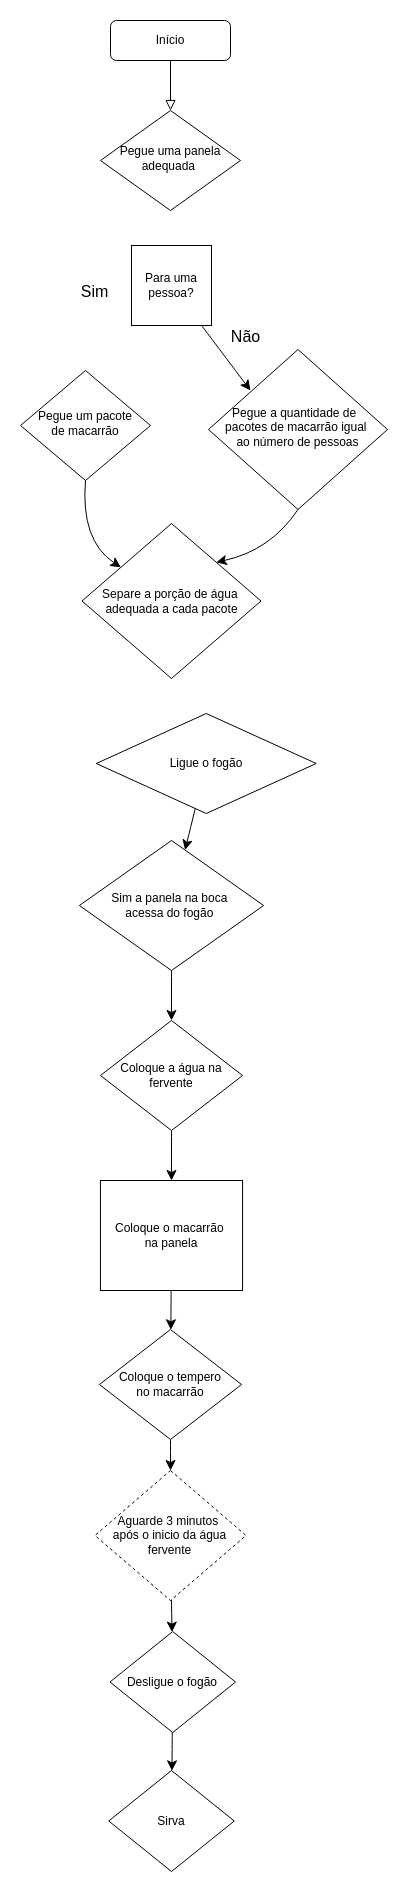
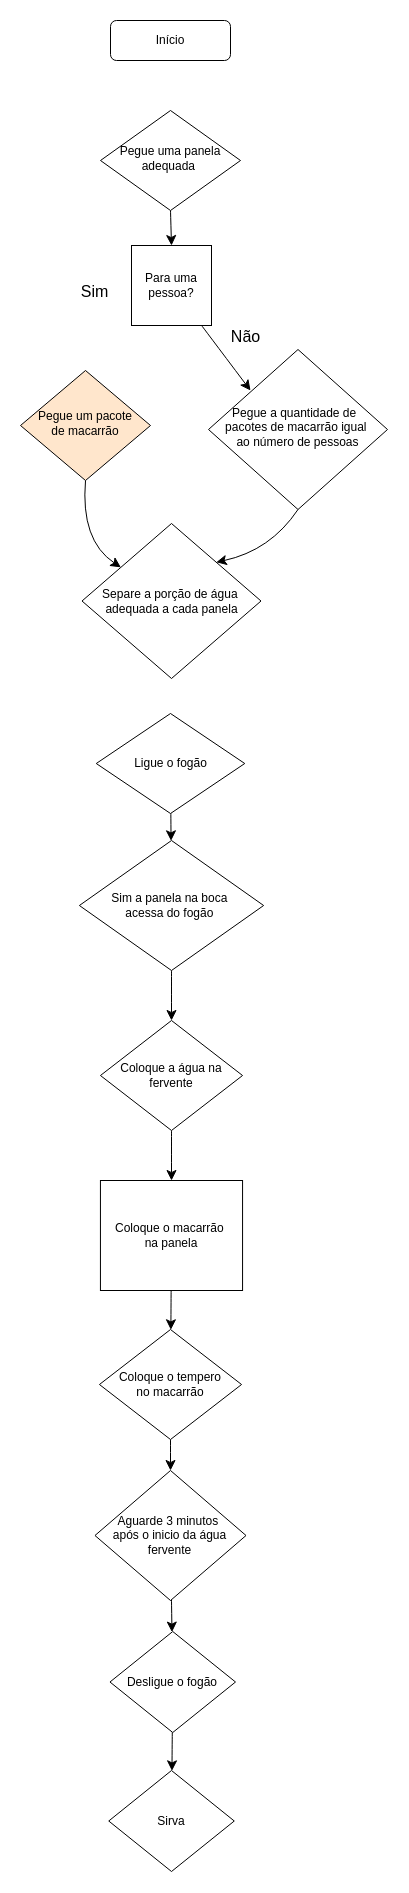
edge "Início" -> "Pegue uma panela adequada": removed
edge "Pegue uma panela adequada" -> "Para uma pessoa?": added
node "Pegue um pacote de macarrão": fillcolor #ffffff -> #ffe6cc
node "Separe a porção de água adequada a cada pacote": label "Separe a porção de água adequada a cada pacote" -> "Separe a porção de água adequada a cada panela"
node "Ligue o fogão": size 220x100 -> 149x100
node "Aguarde 3 minutos após o inicio da água fervente": style dashed -> solid
